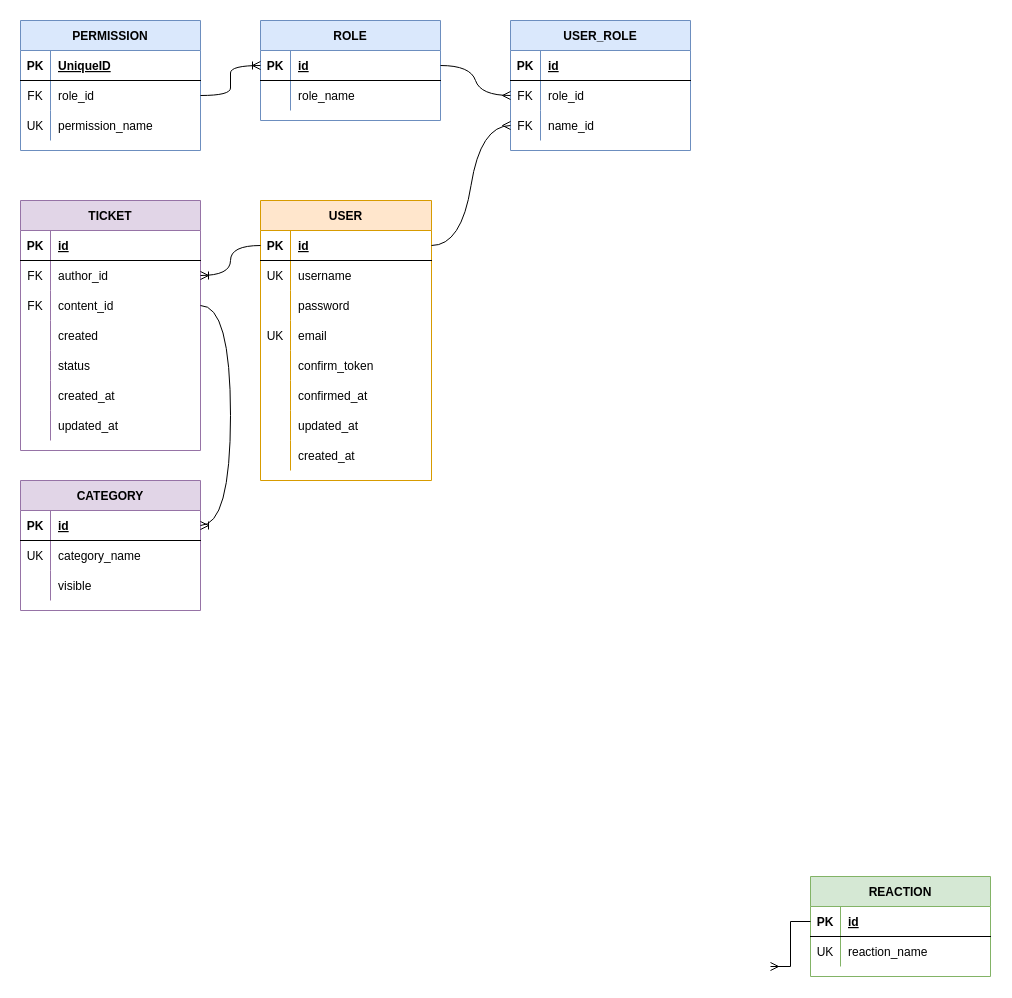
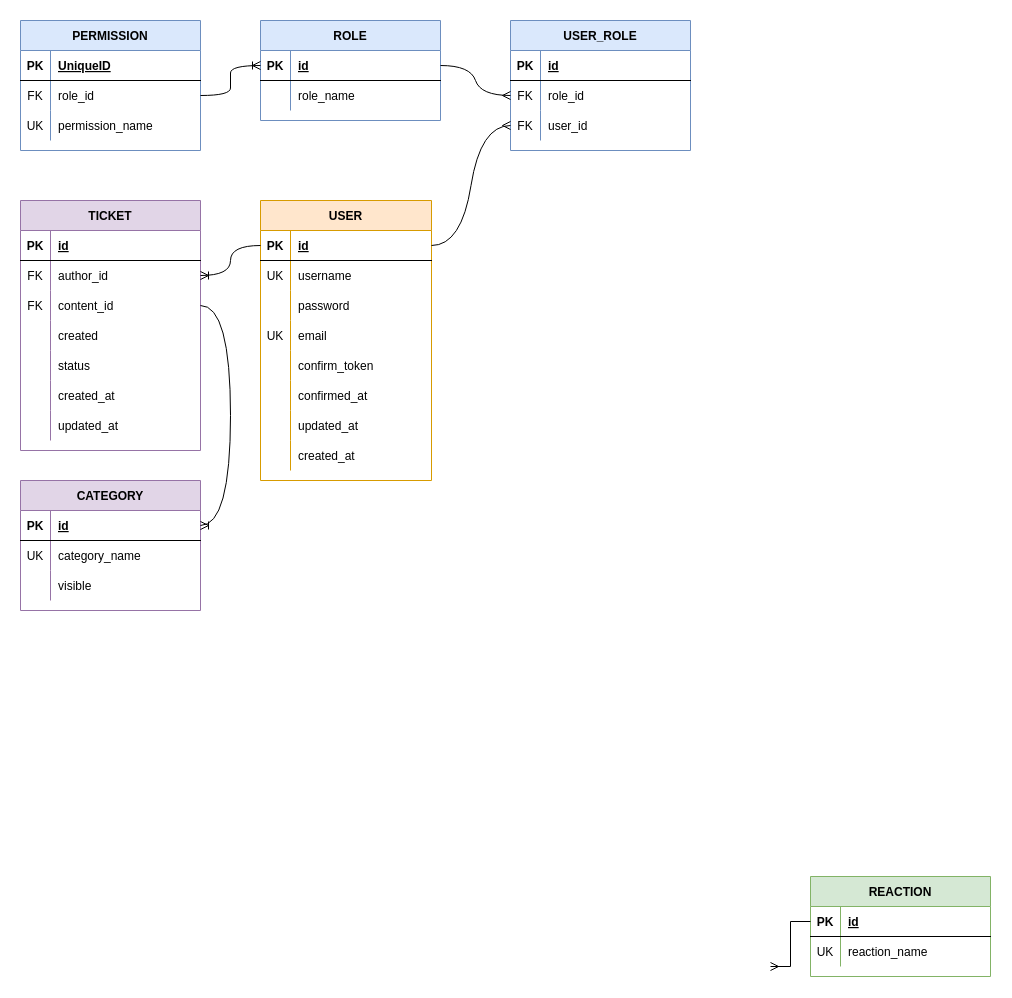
node "name_id": label "name_id" -> "user_id"
